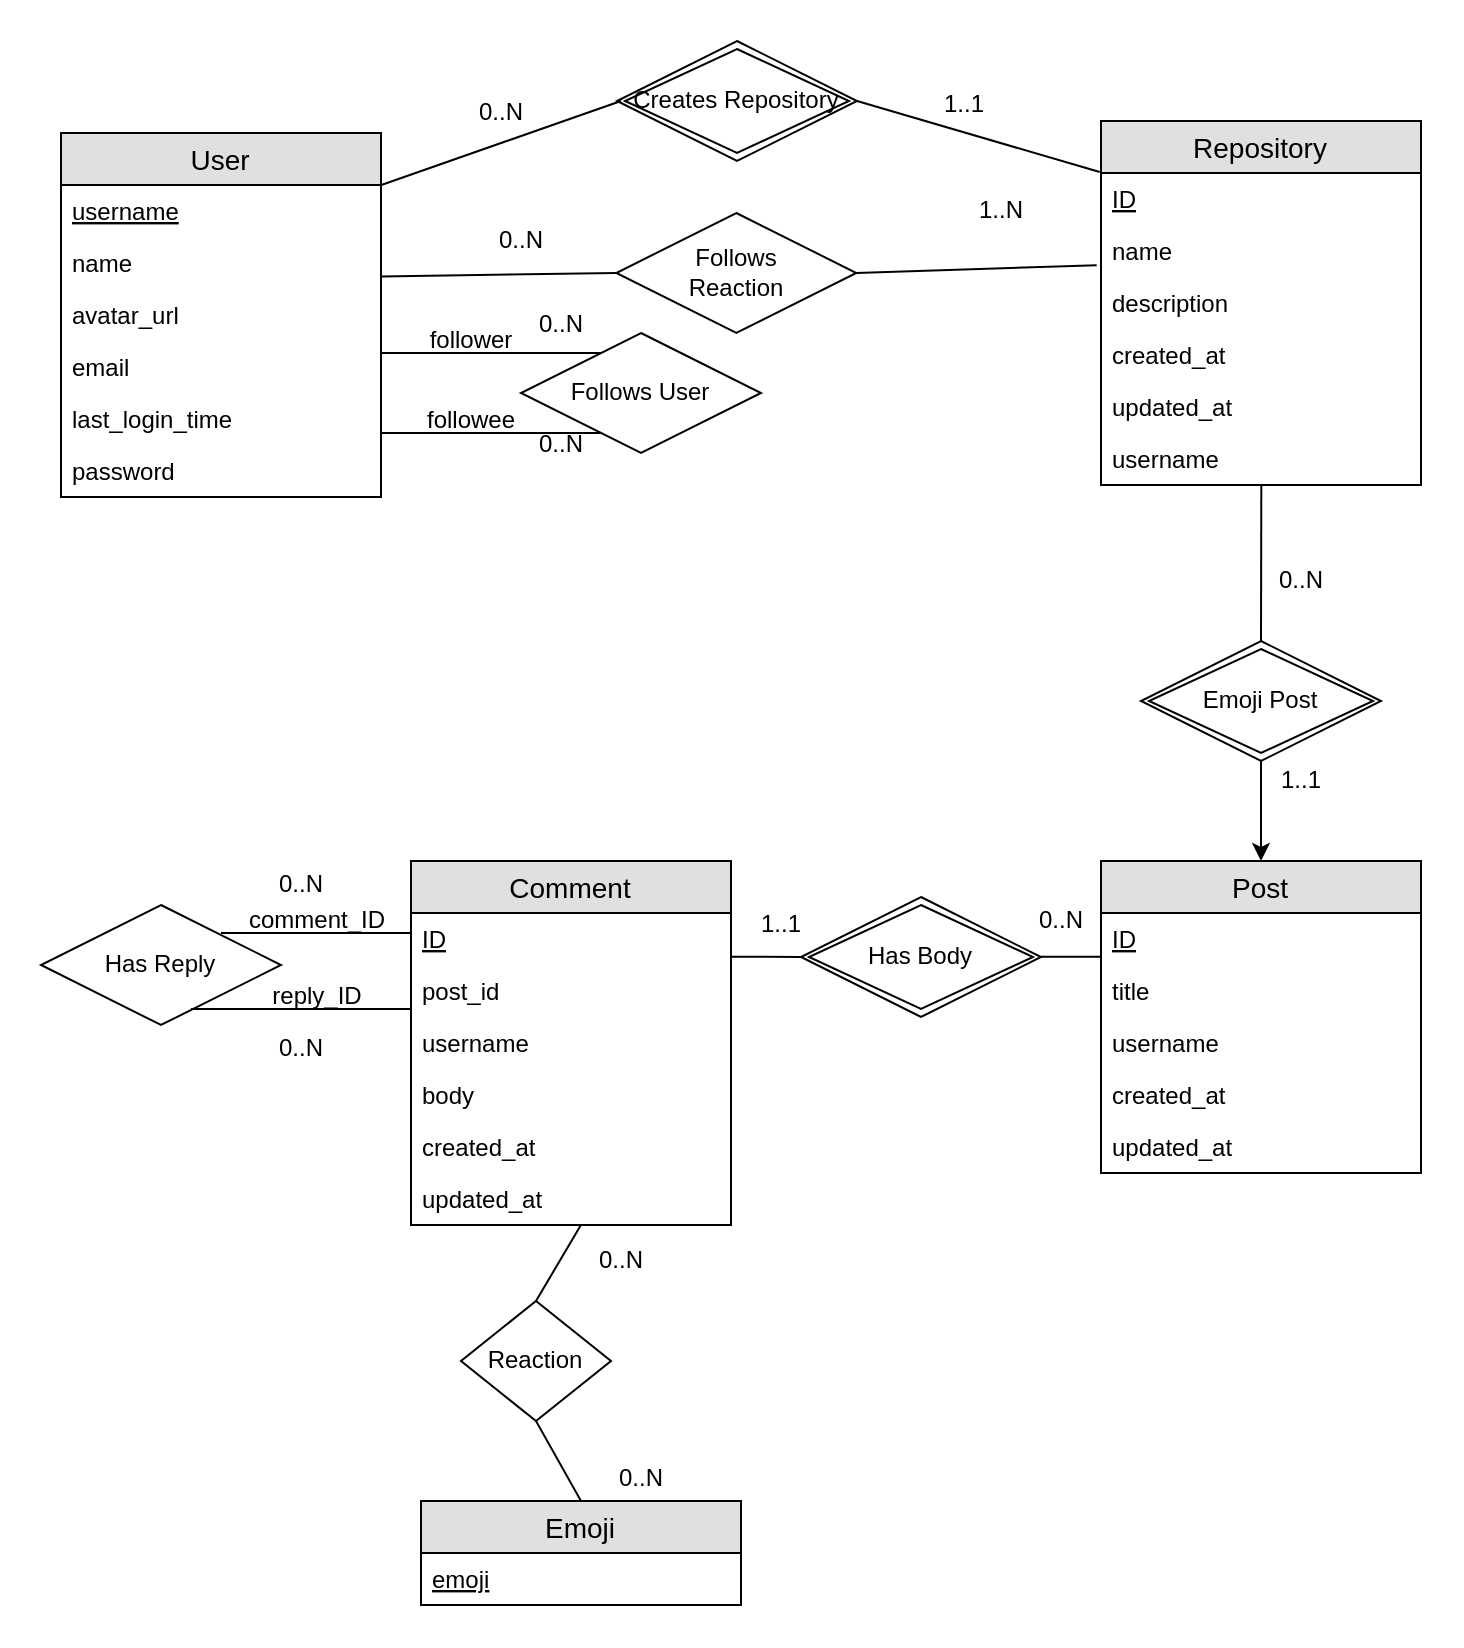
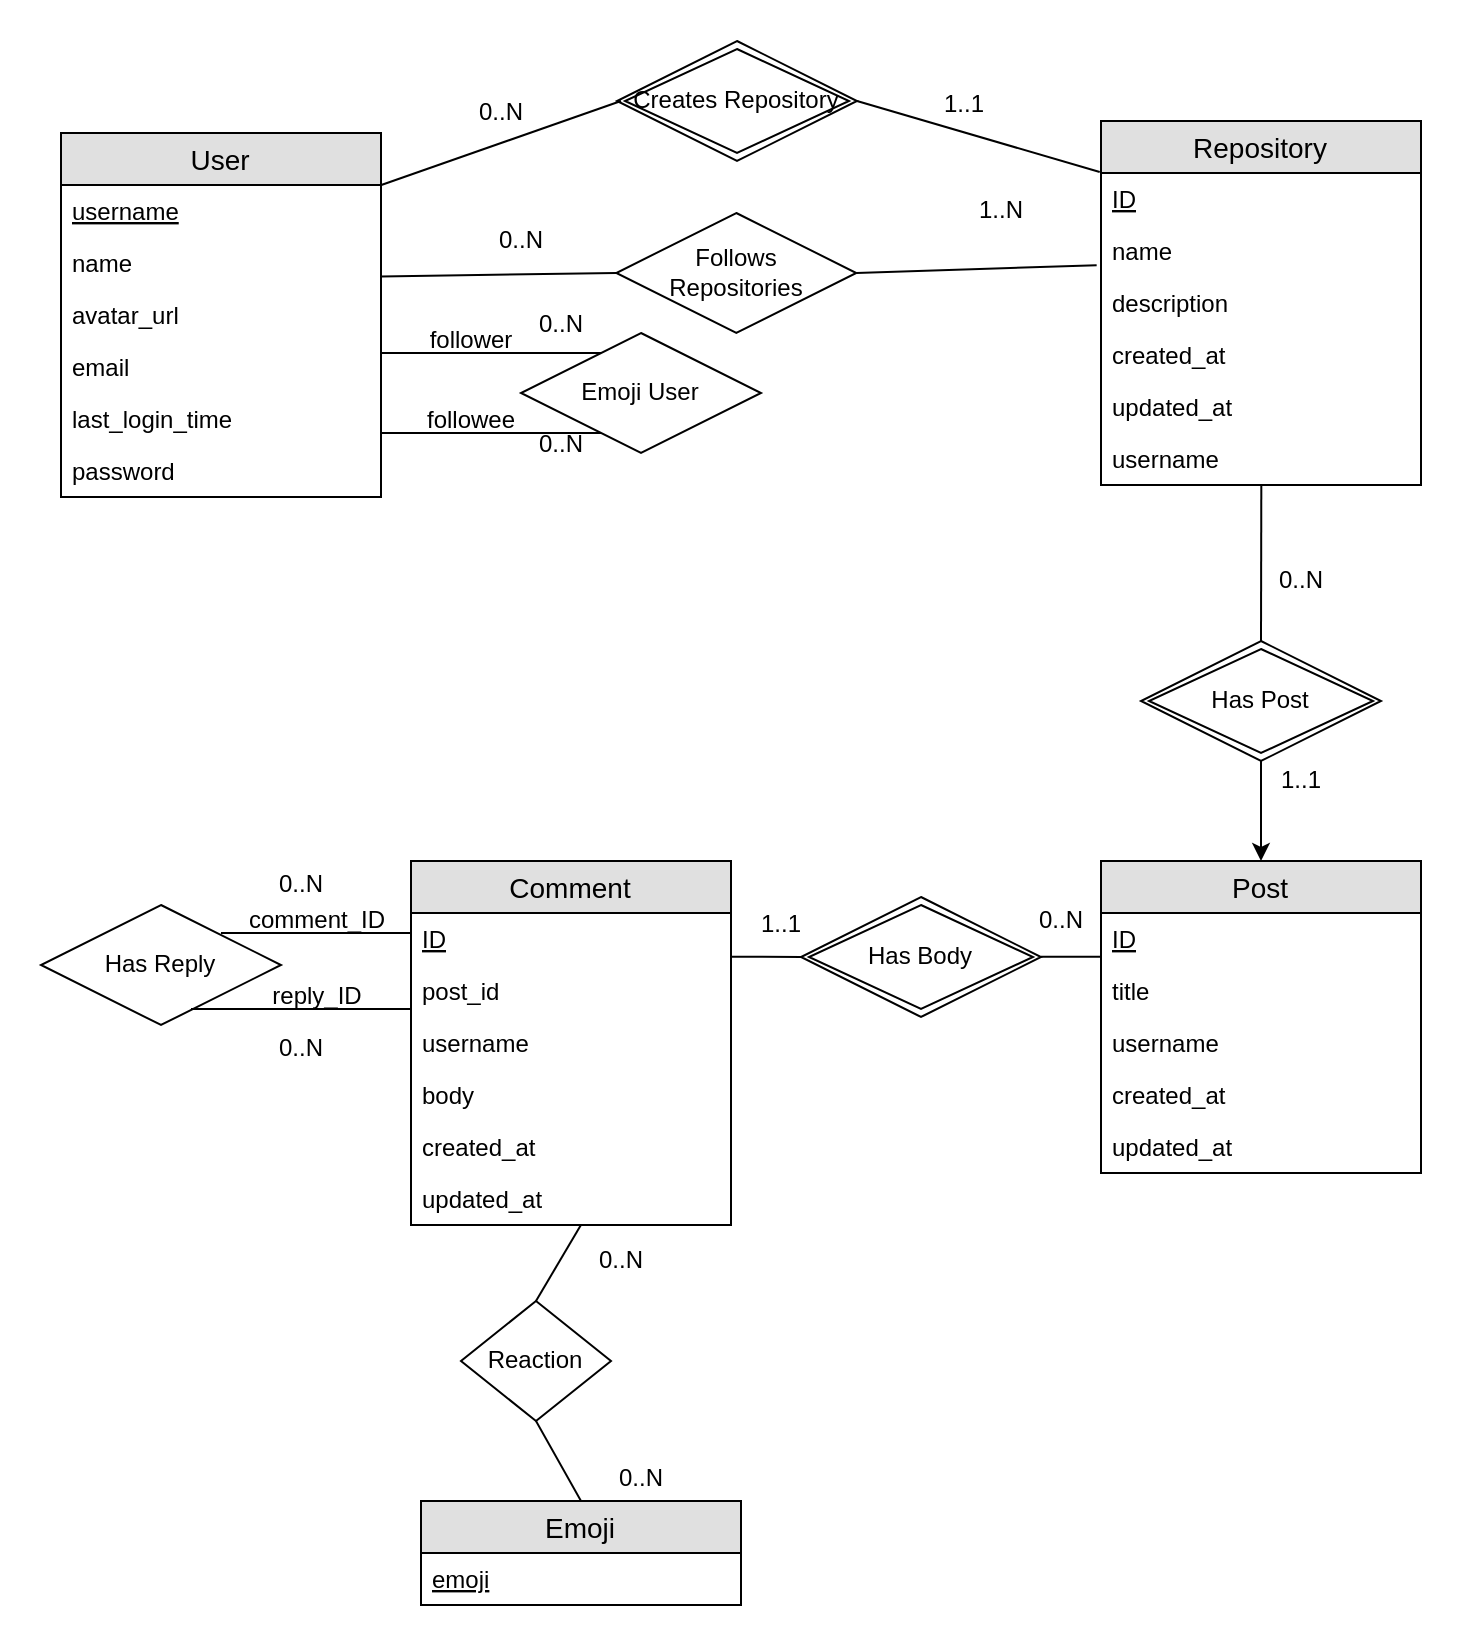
node "Follows Reaction": label "Follows Reaction" -> "Follows Repositories"
node "Follows User": label "Follows User" -> "Emoji User"
node "Emoji Post": label "Emoji Post" -> "Has Post"
